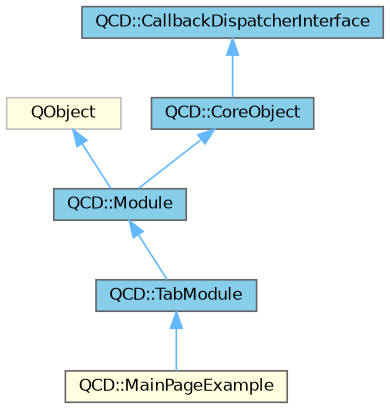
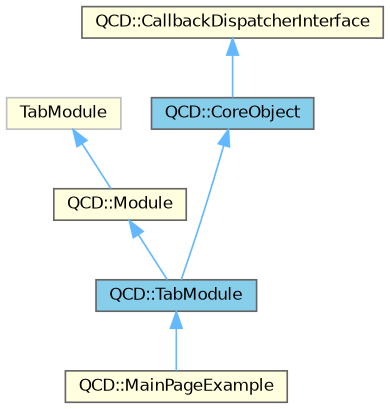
node "QCD::CallbackDispatcherInterface": fillcolor skyblue -> lightyellow
node "QObject": label "QObject" -> "TabModule"
edge "QCD::Module" -> "QCD::CoreObject": now "QCD::TabModule" -> "QCD::CoreObject"
node "QCD::Module": fillcolor skyblue -> lightyellow
